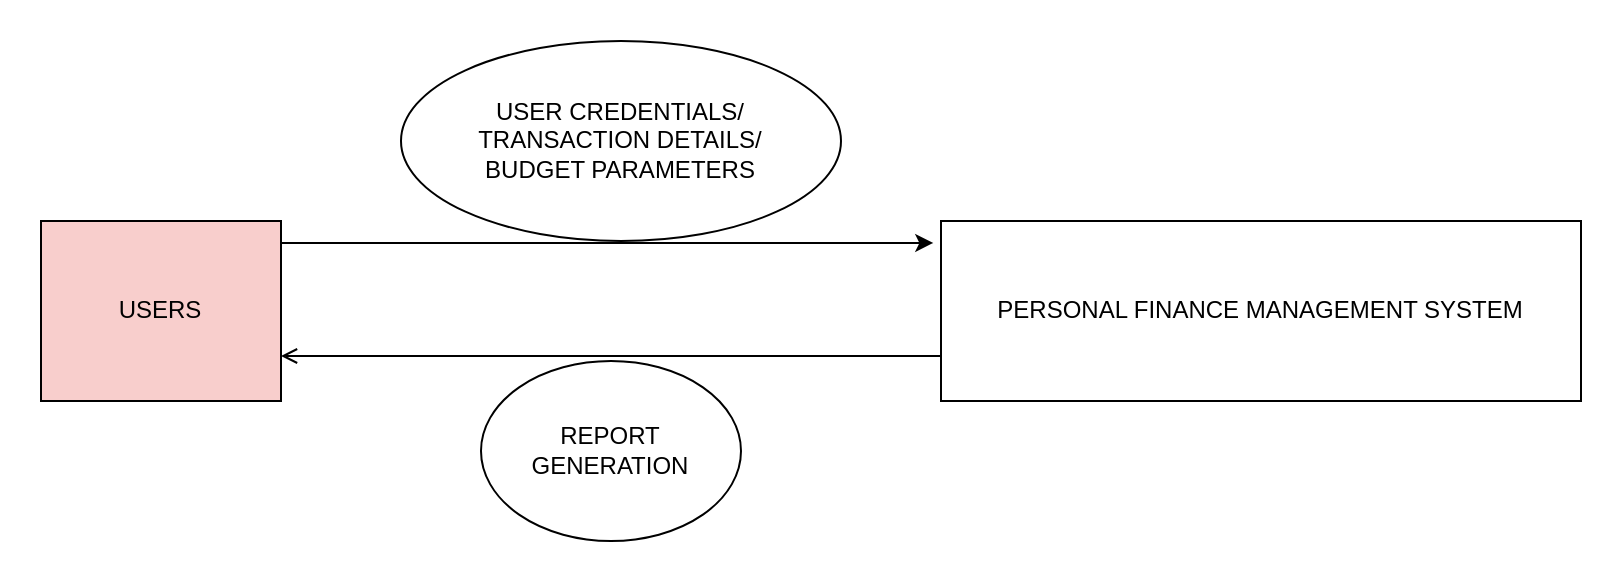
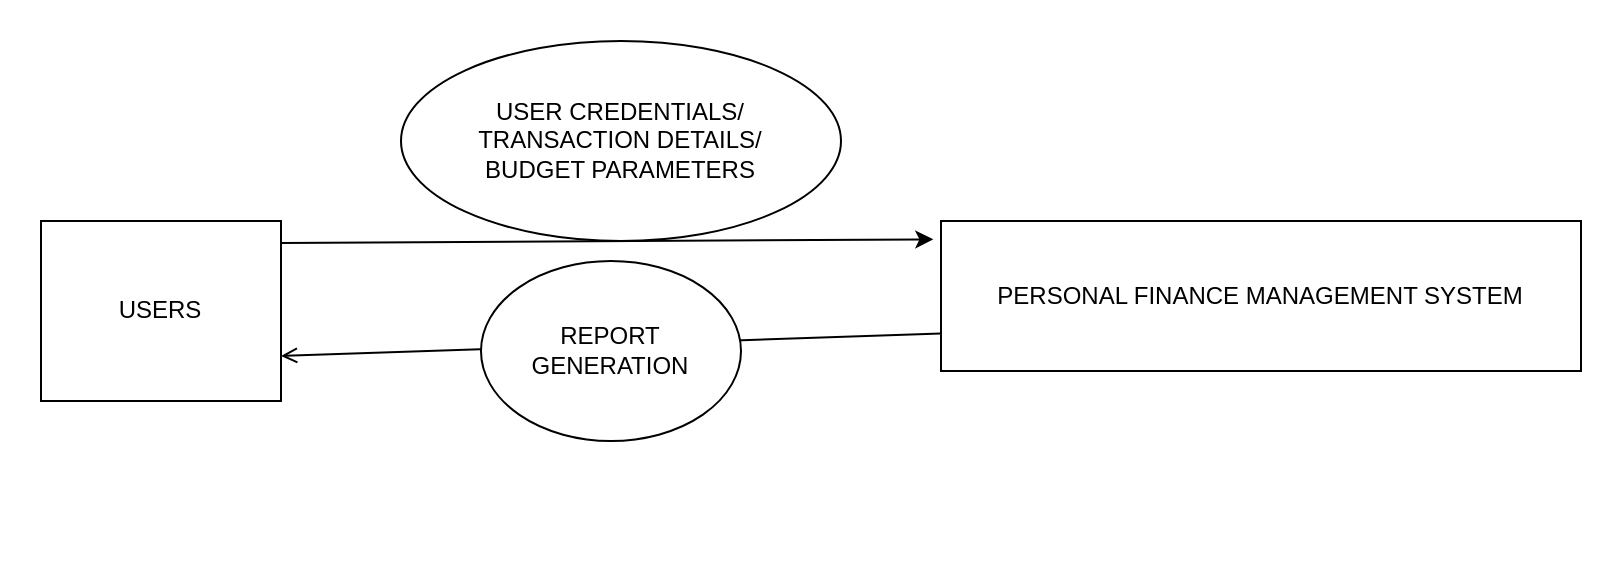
node "USERS": fillcolor #f8cecc -> #ffffff
node "PERSONAL FINANCE MANAGEMENT SYSTEM": size 640x180 -> 640x150
node "REPORT GENERATION": moved (611, 451) -> (611, 351)
